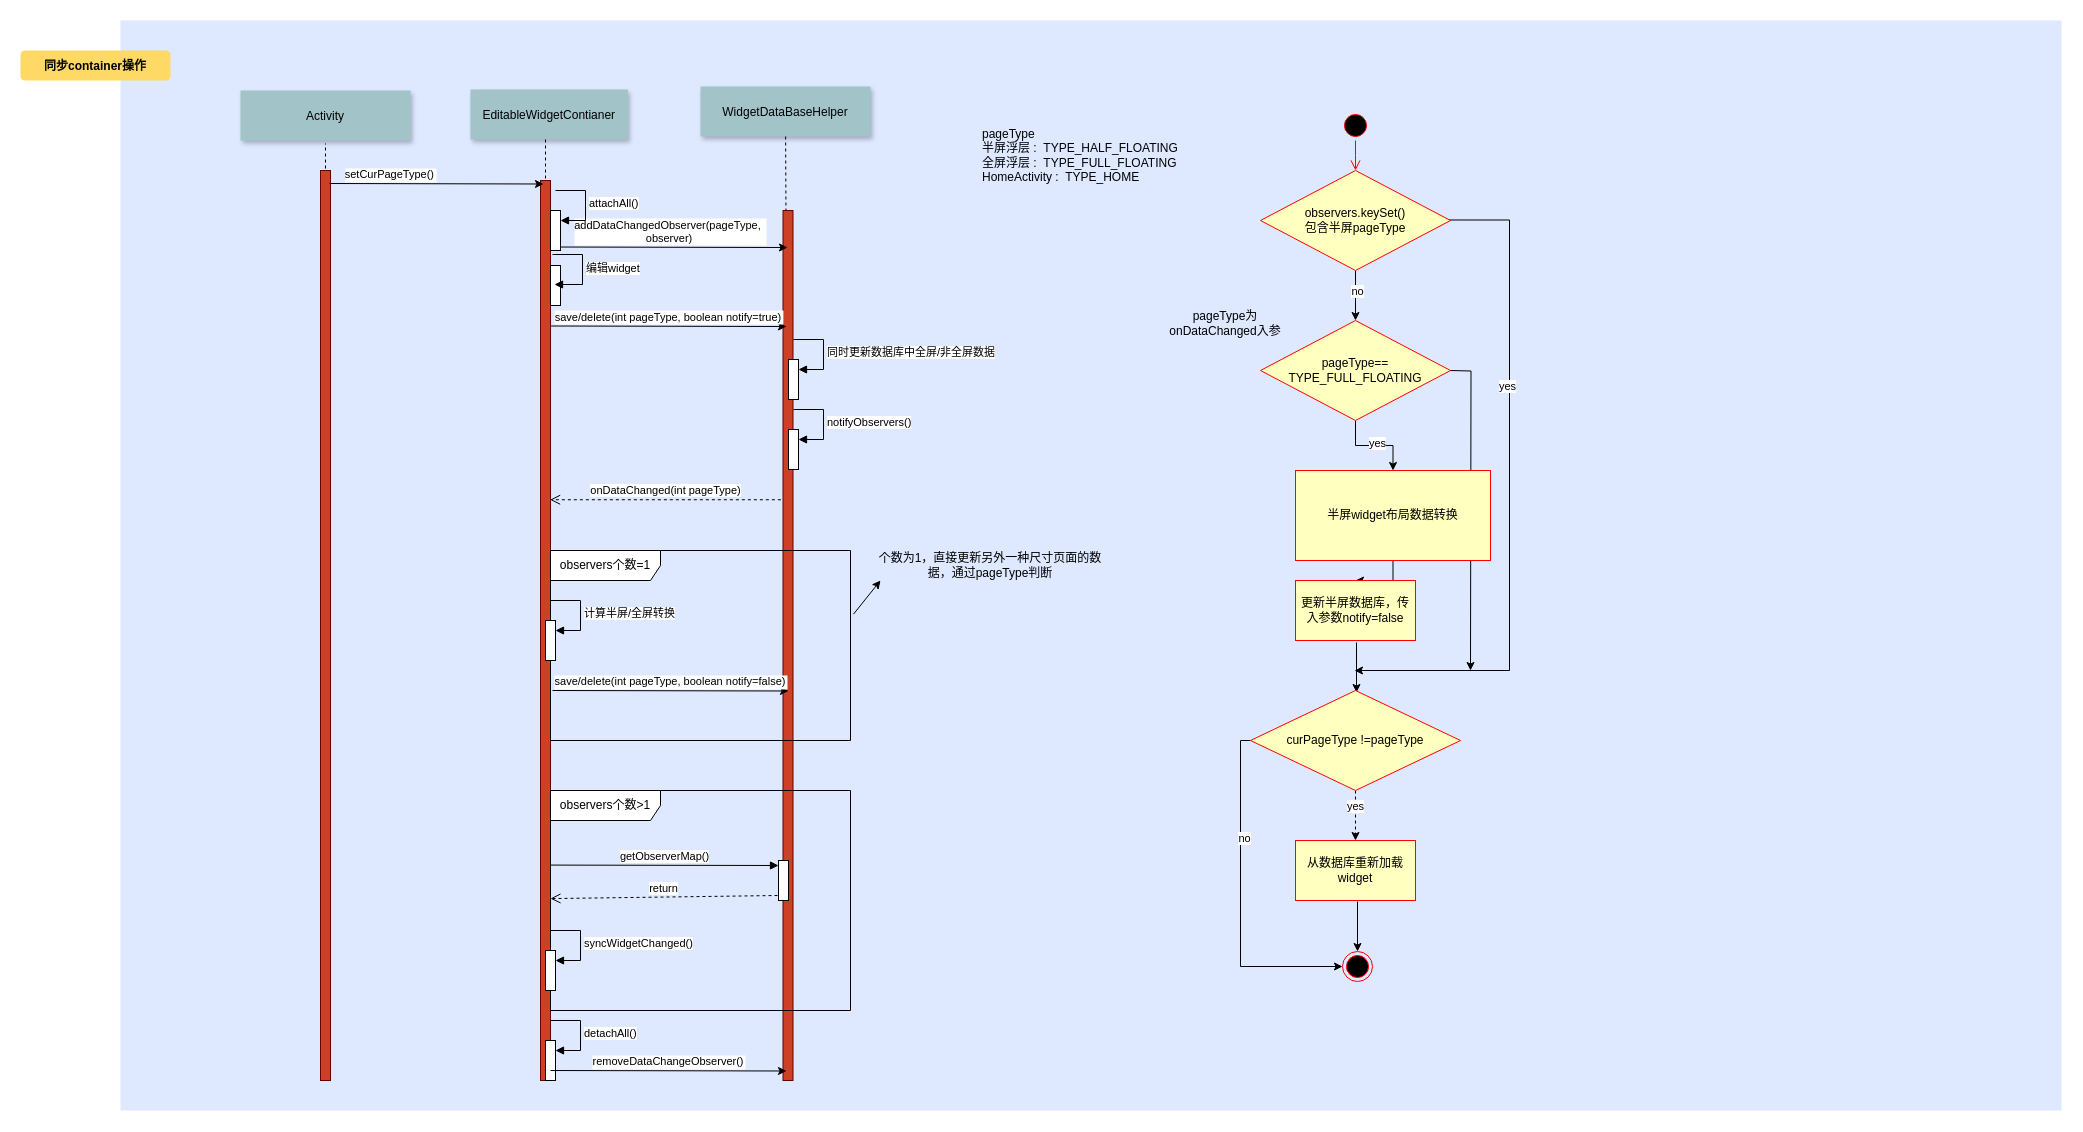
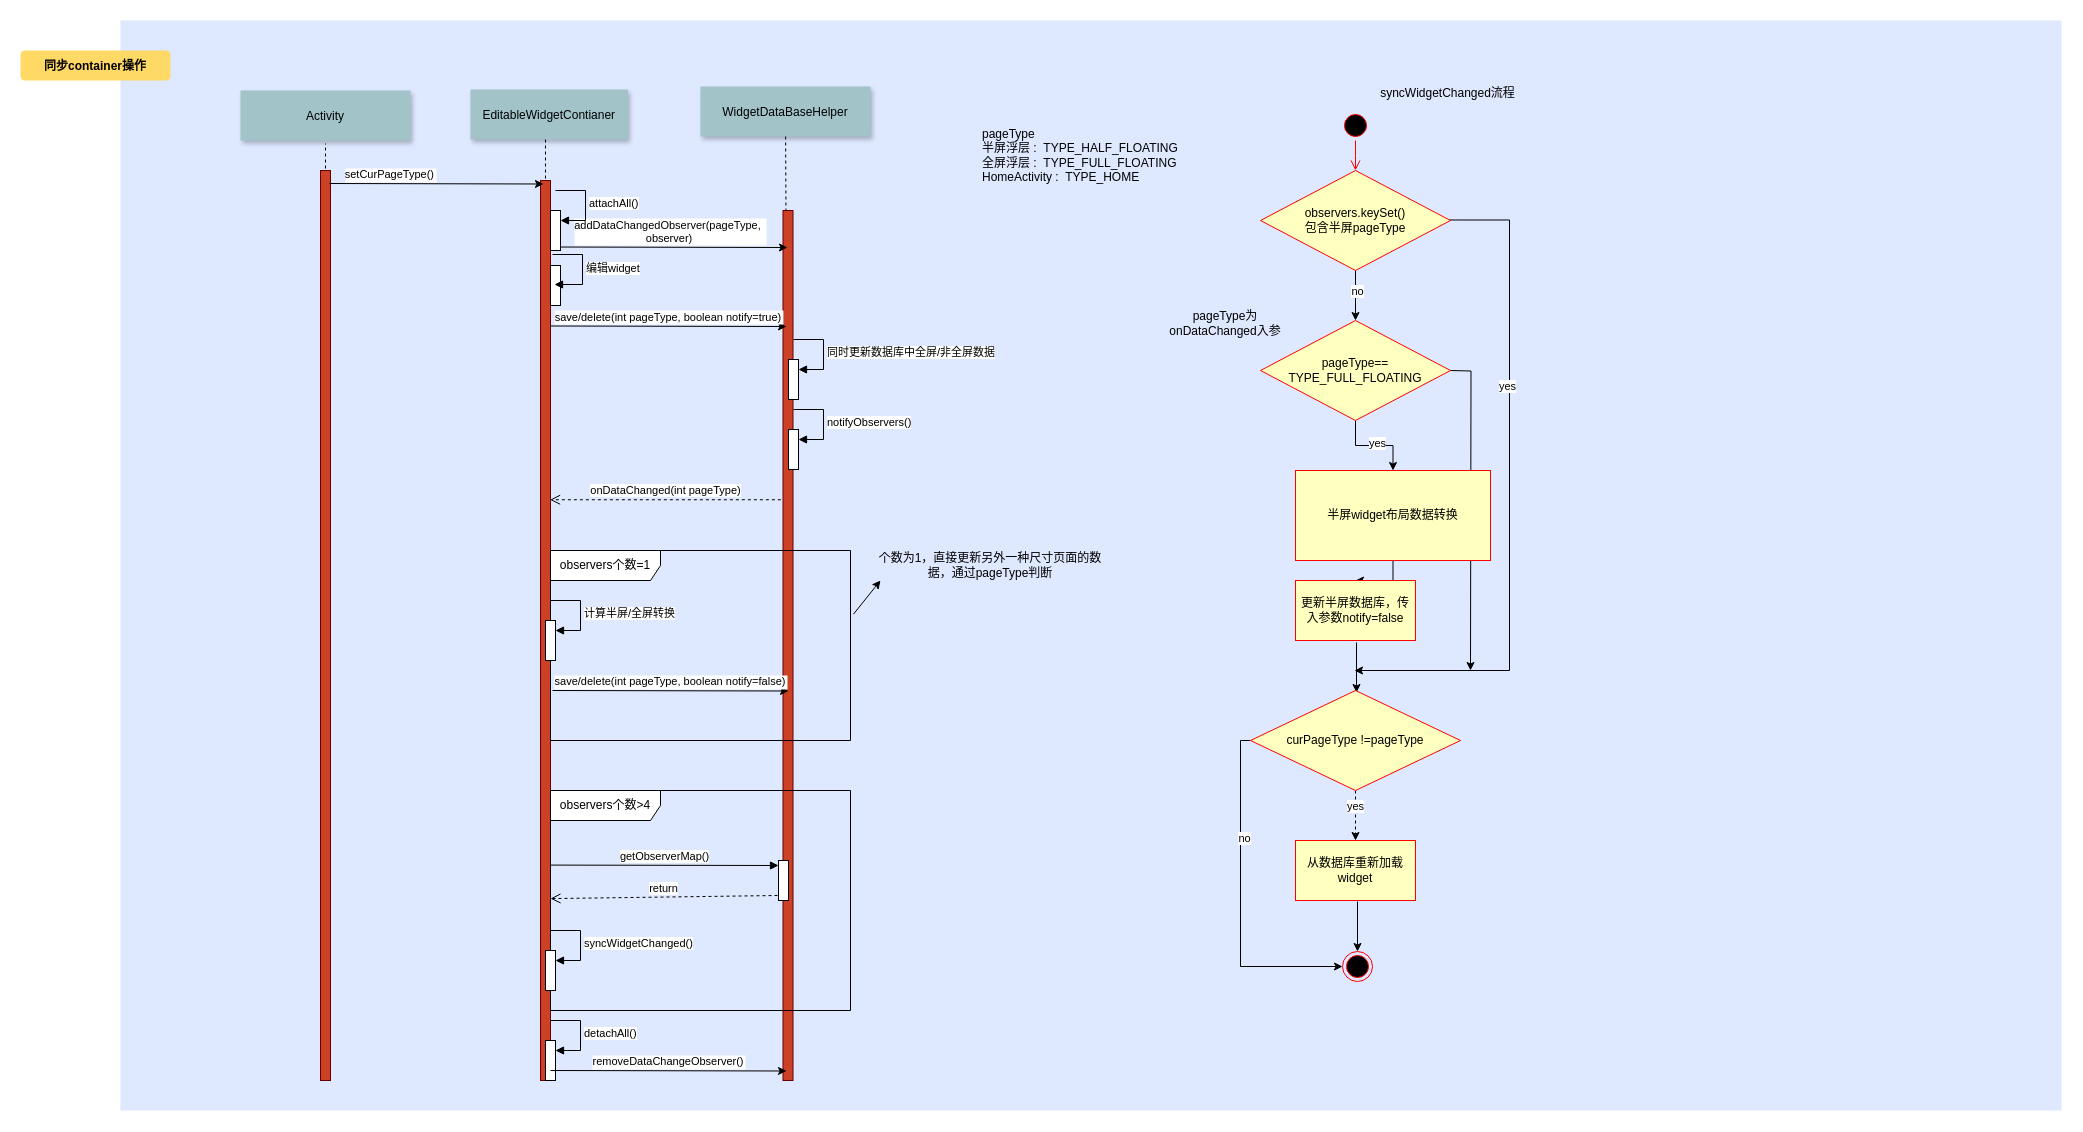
node "syncWidgetChanged流程": added
node "observers个数>1": label "observers个数>1" -> "observers个数>4"
